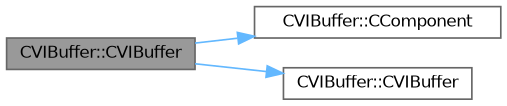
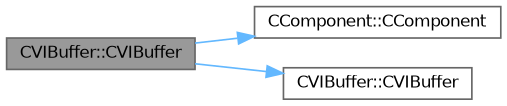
node "CVIBuffer::CComponent": label "CVIBuffer::CComponent" -> "CComponent::CComponent"
